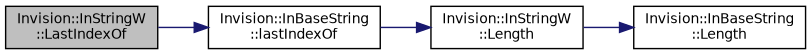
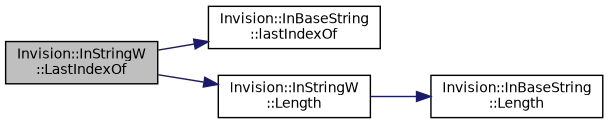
edge "Invision::InBaseString ::lastIndexOf" -> "Invision::InStringW ::Length": now "Invision::InStringW ::LastIndexOf" -> "Invision::InStringW ::Length"
